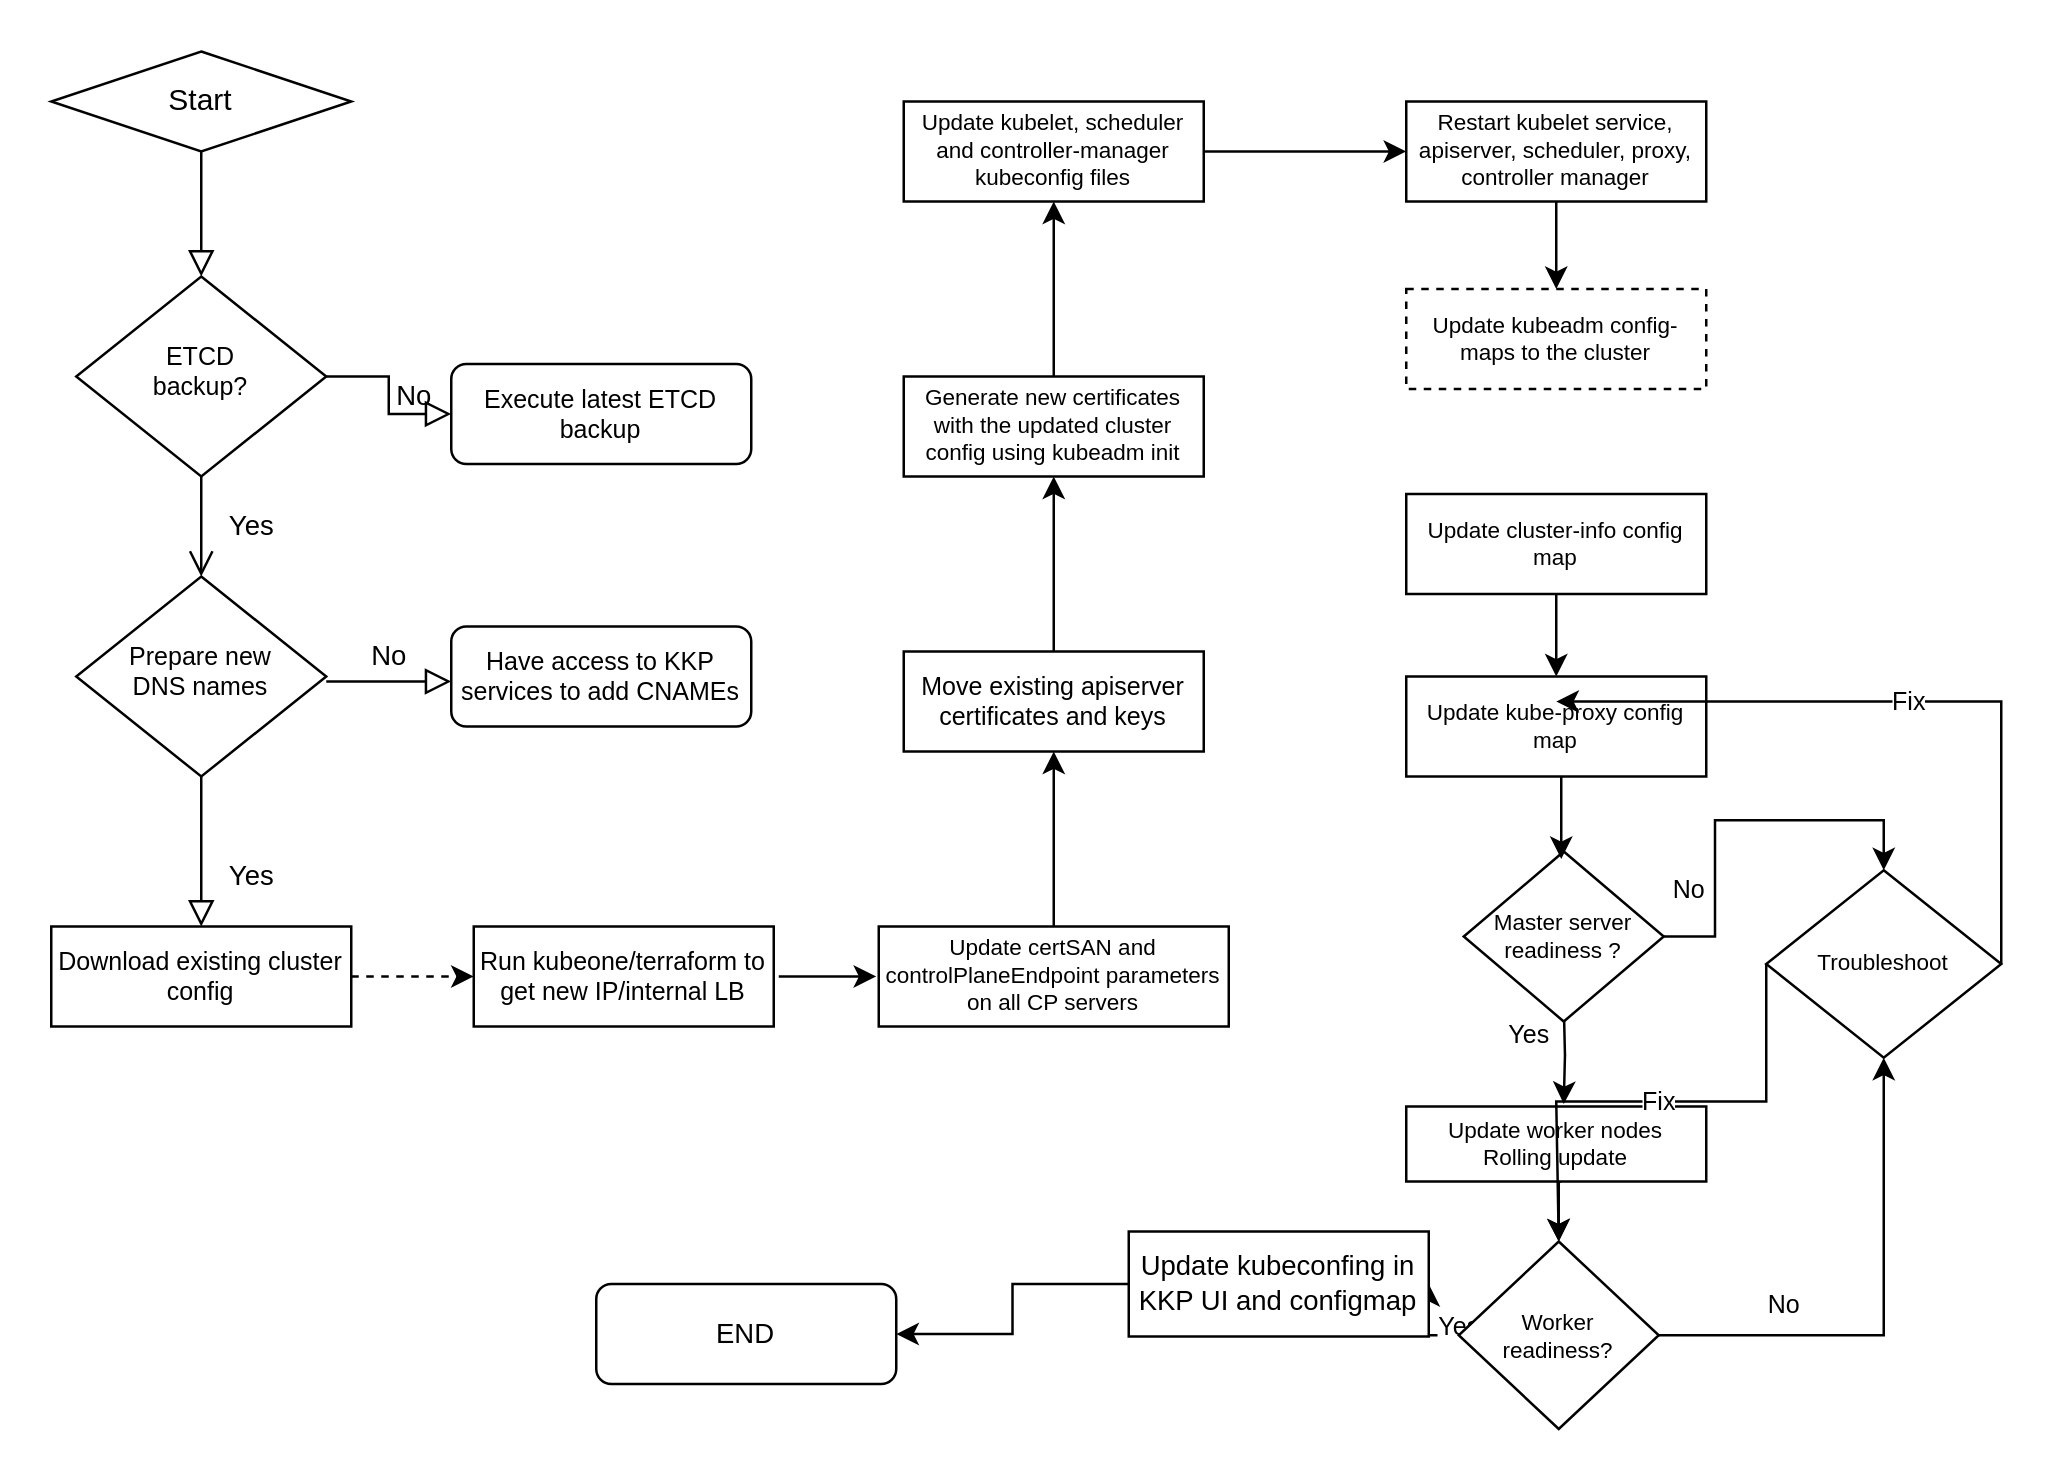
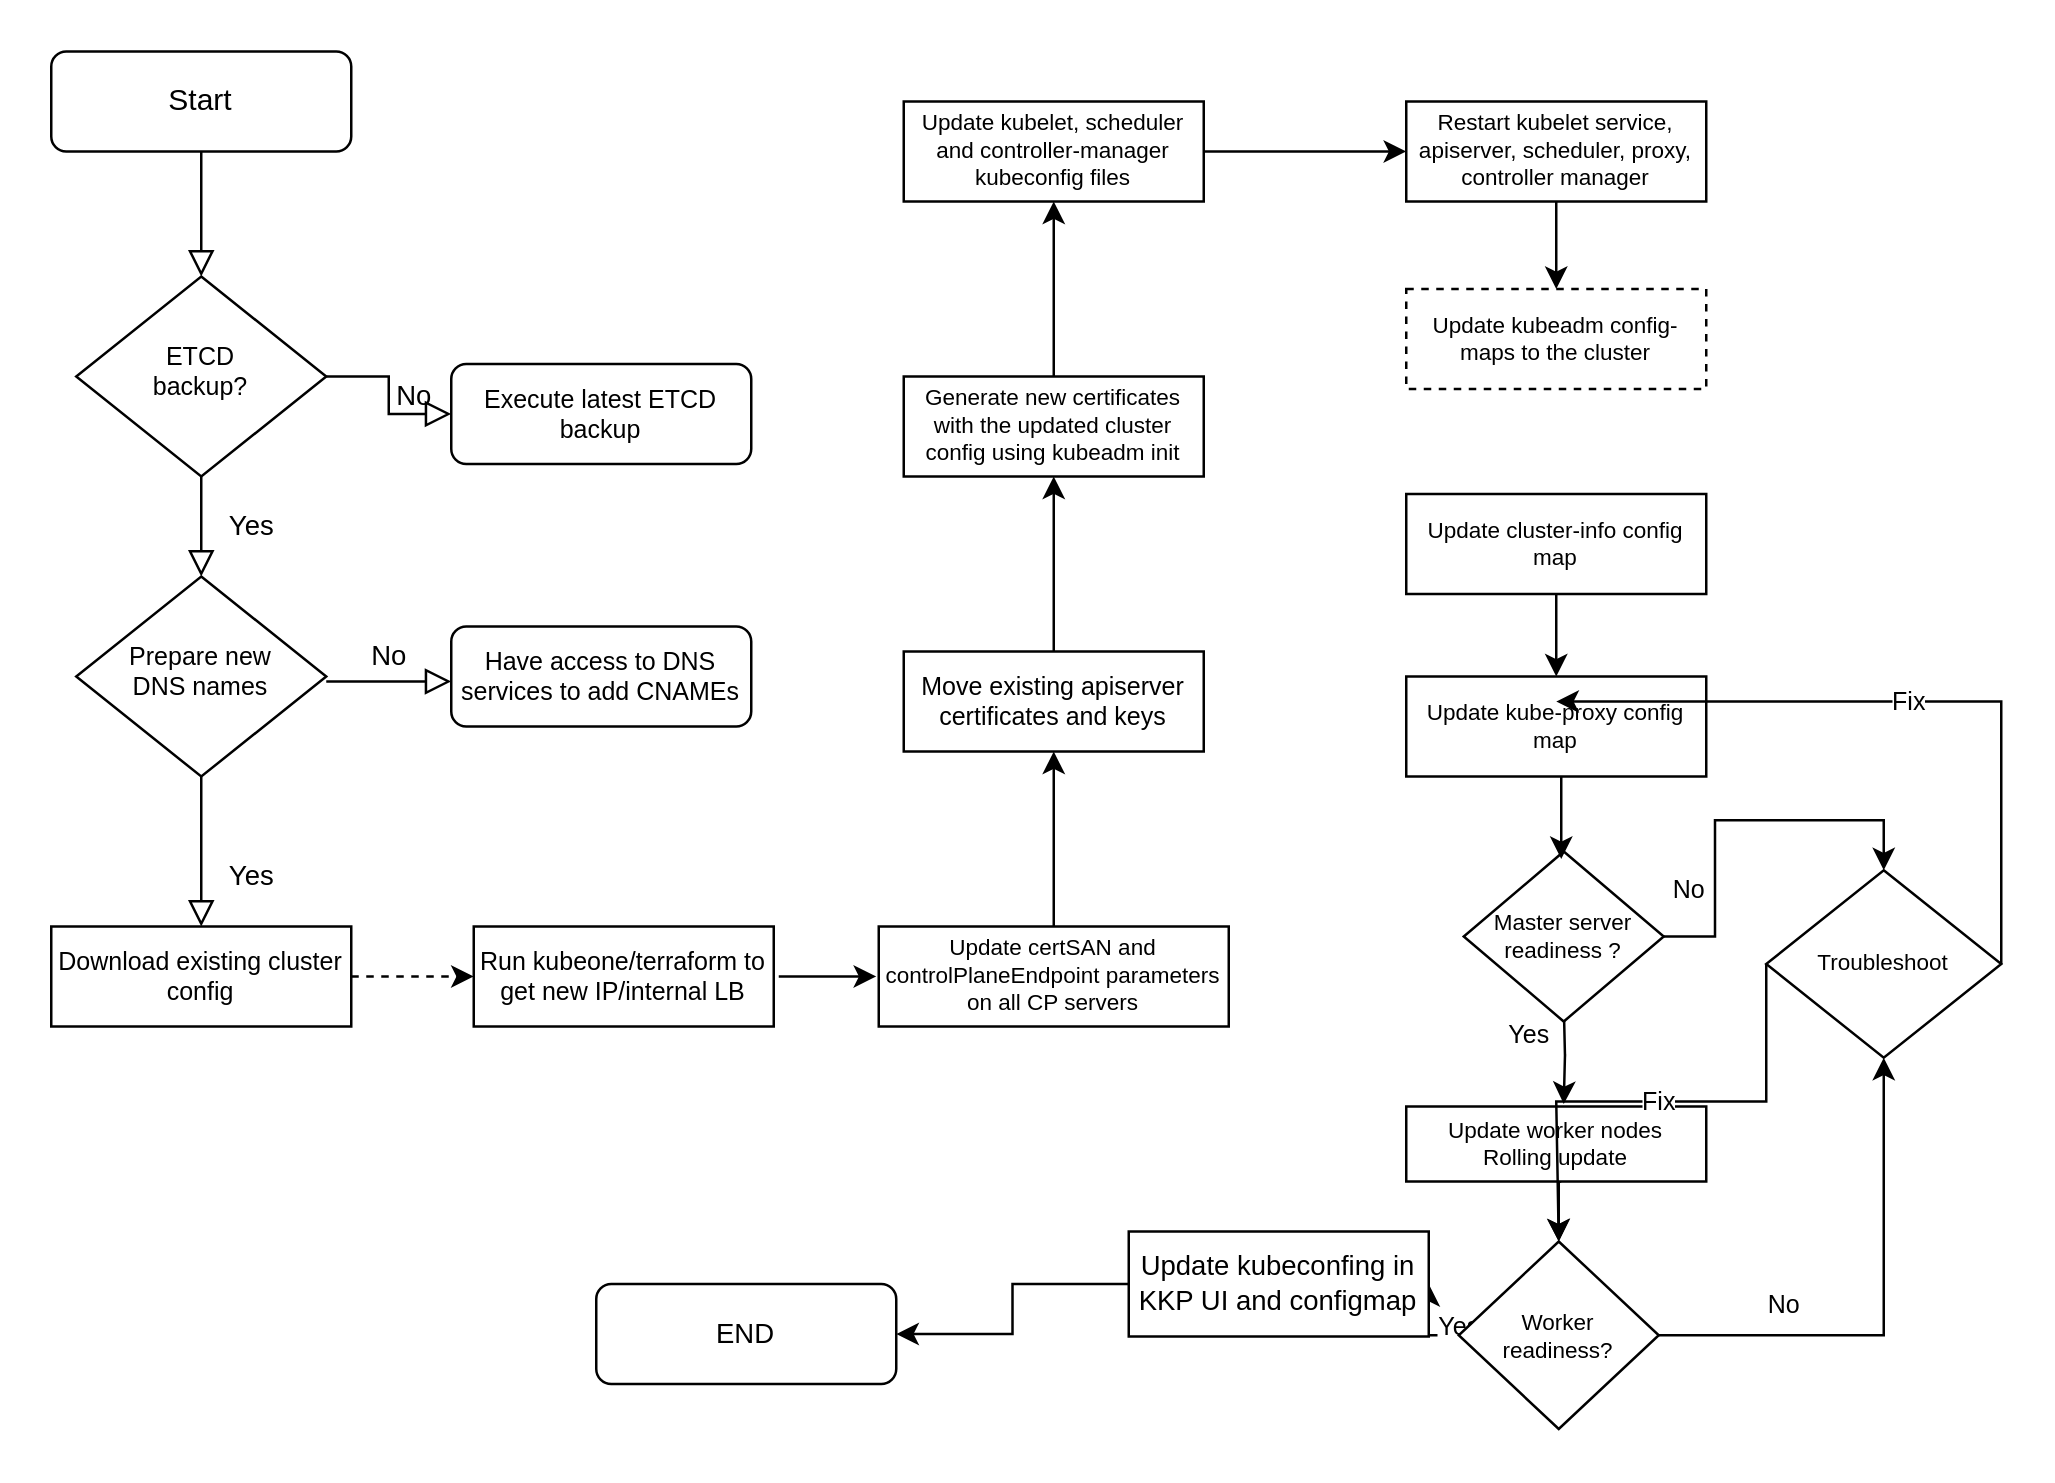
node "Start": shape diamond -> rounded rectangle
edge "ETCDbackup?" -> "Prepare new DNS names": arrowhead open -> block
node "Have access to KKP services to add CNAMEs": label "Have access to KKP services to add CNAMEs" -> "Have access to DNS services to add CNAMEs"
